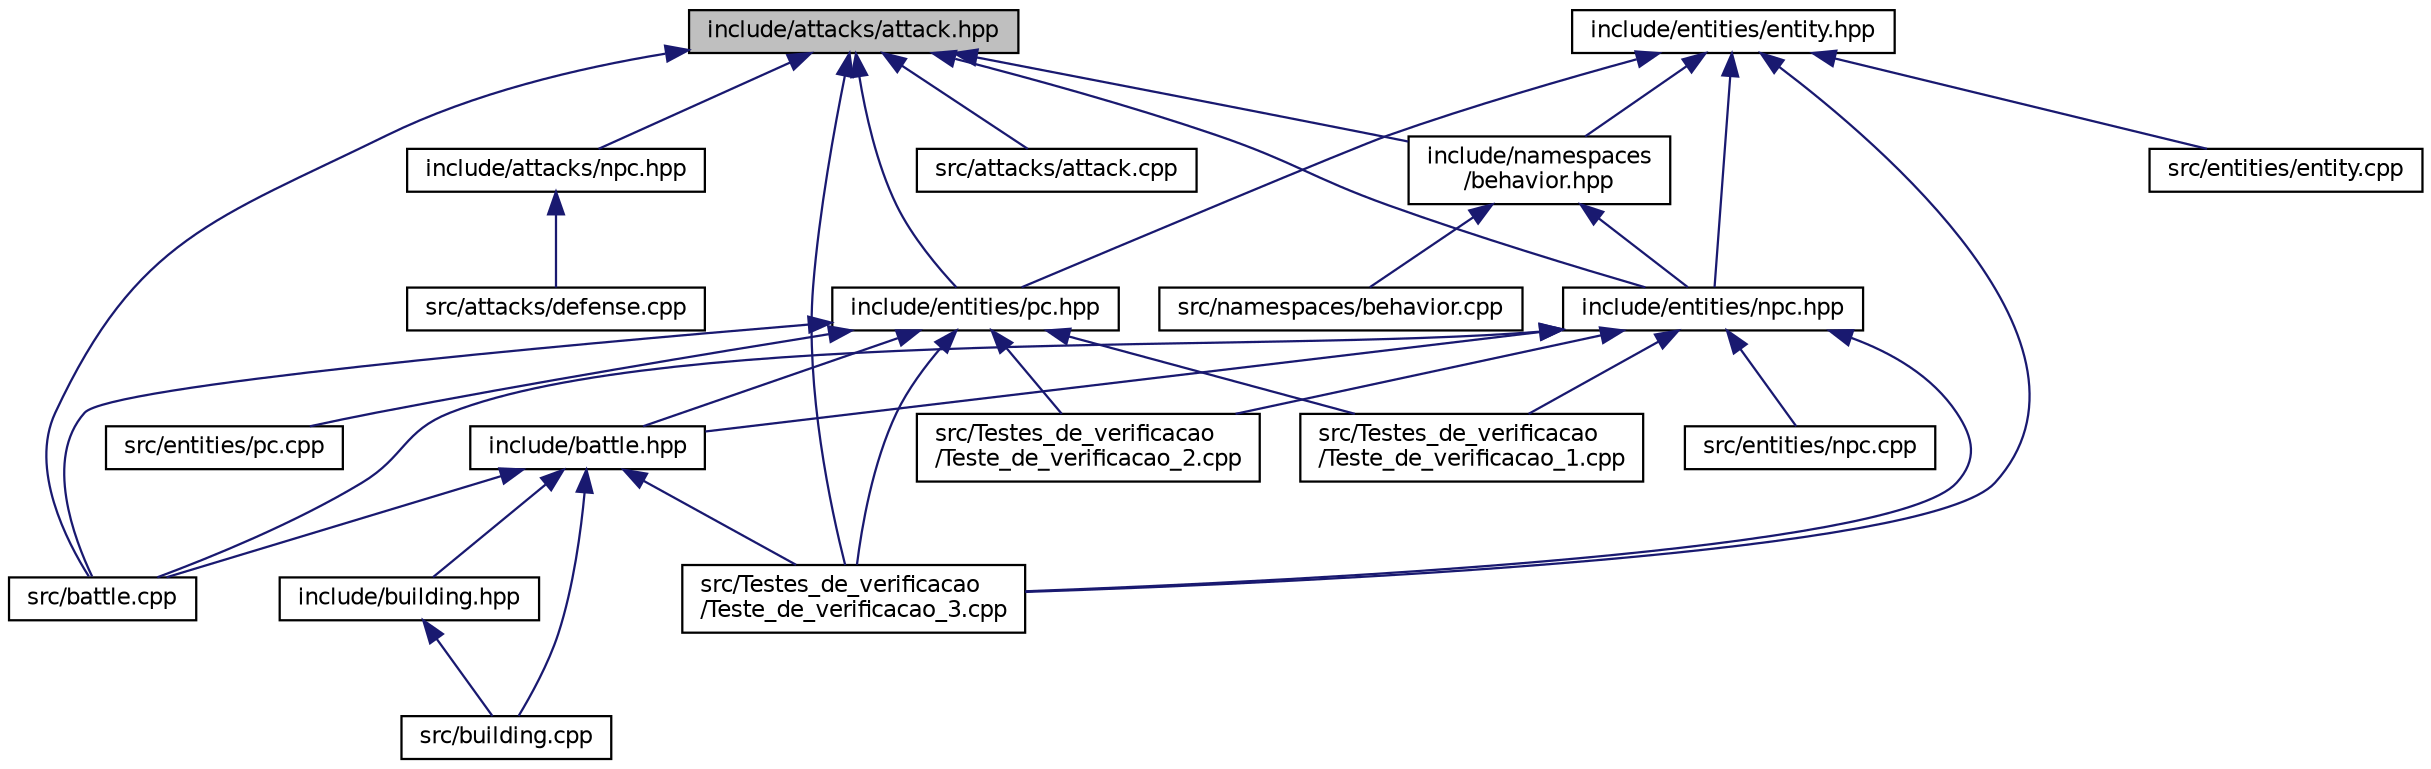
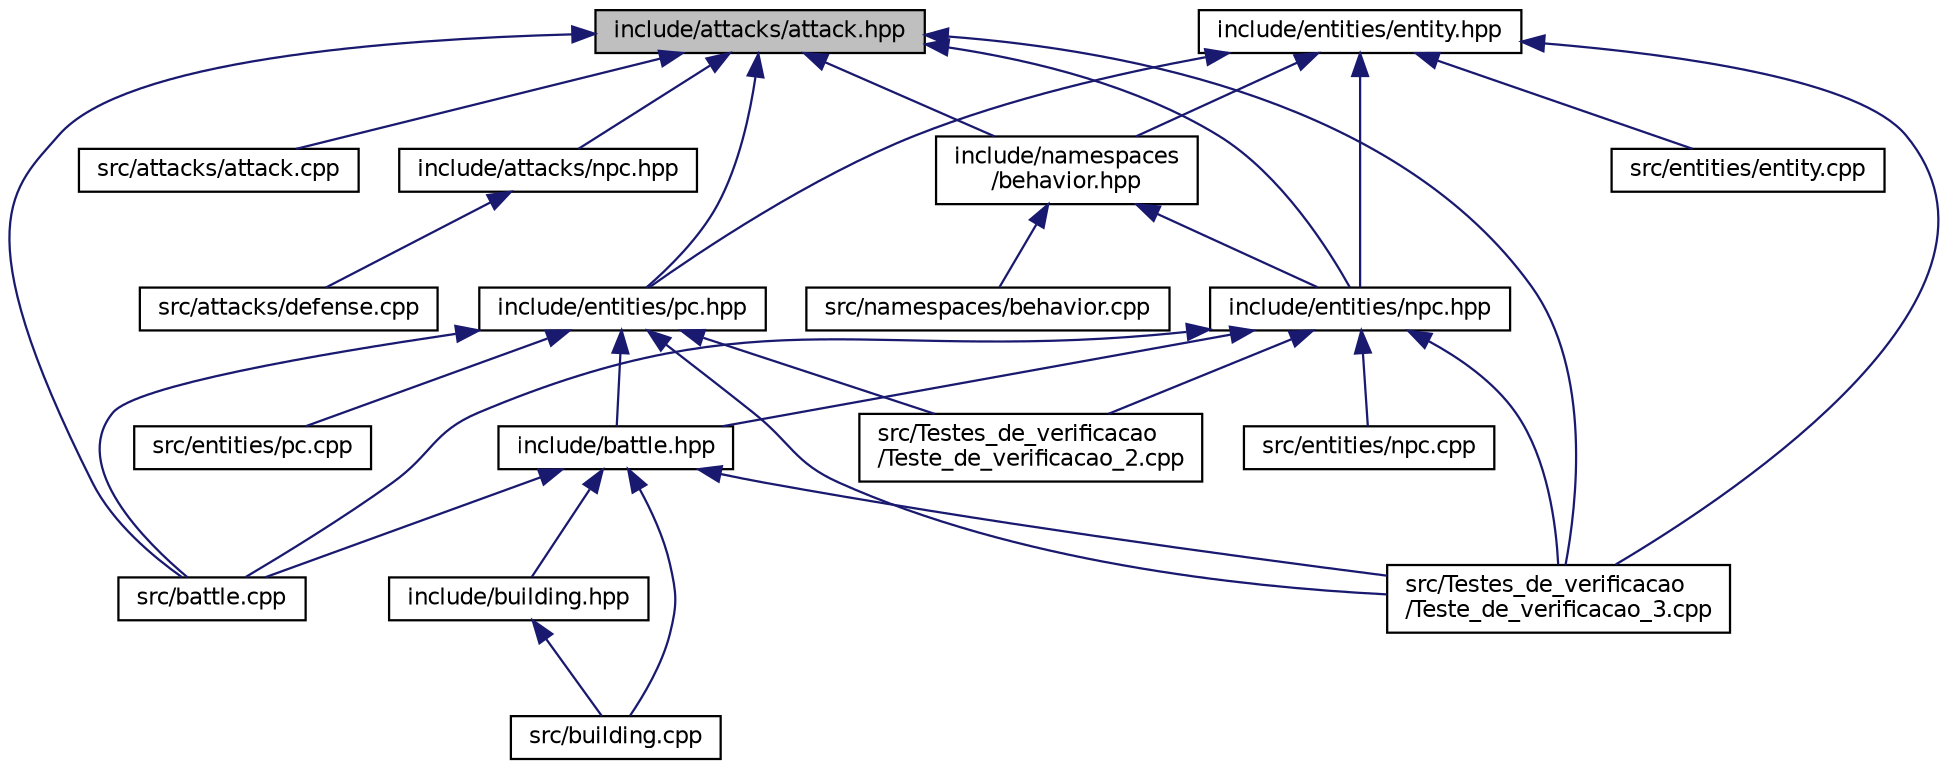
node "src/Testes_de_verificacao /Teste_de_verificacao_1.cpp": removed
